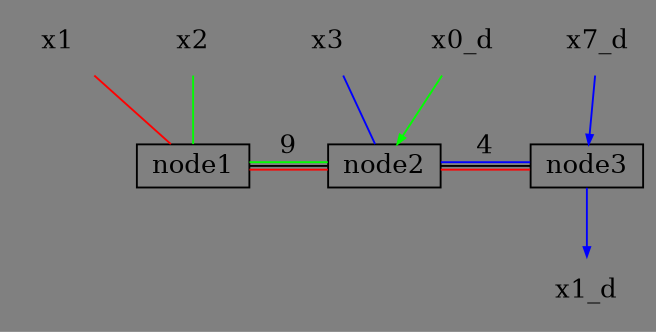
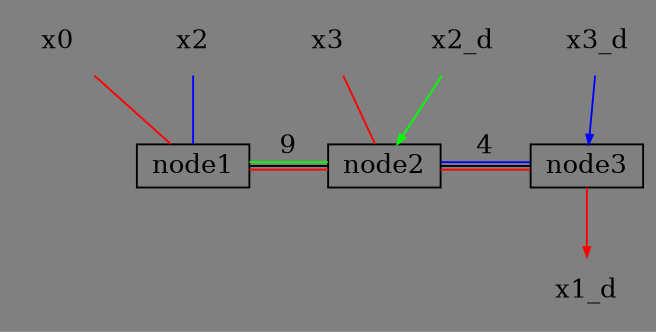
node "x1": label "x1" -> "x0"
node "x0_d": label "x0_d" -> "x2_d"
node "x7_d": label "x7_d" -> "x3_d"
edge "x2" -- "node1": color green -> blue
edge "x3" -- "node2": color blue -> red
edge "node3" -> "x1_d": color blue -> red
